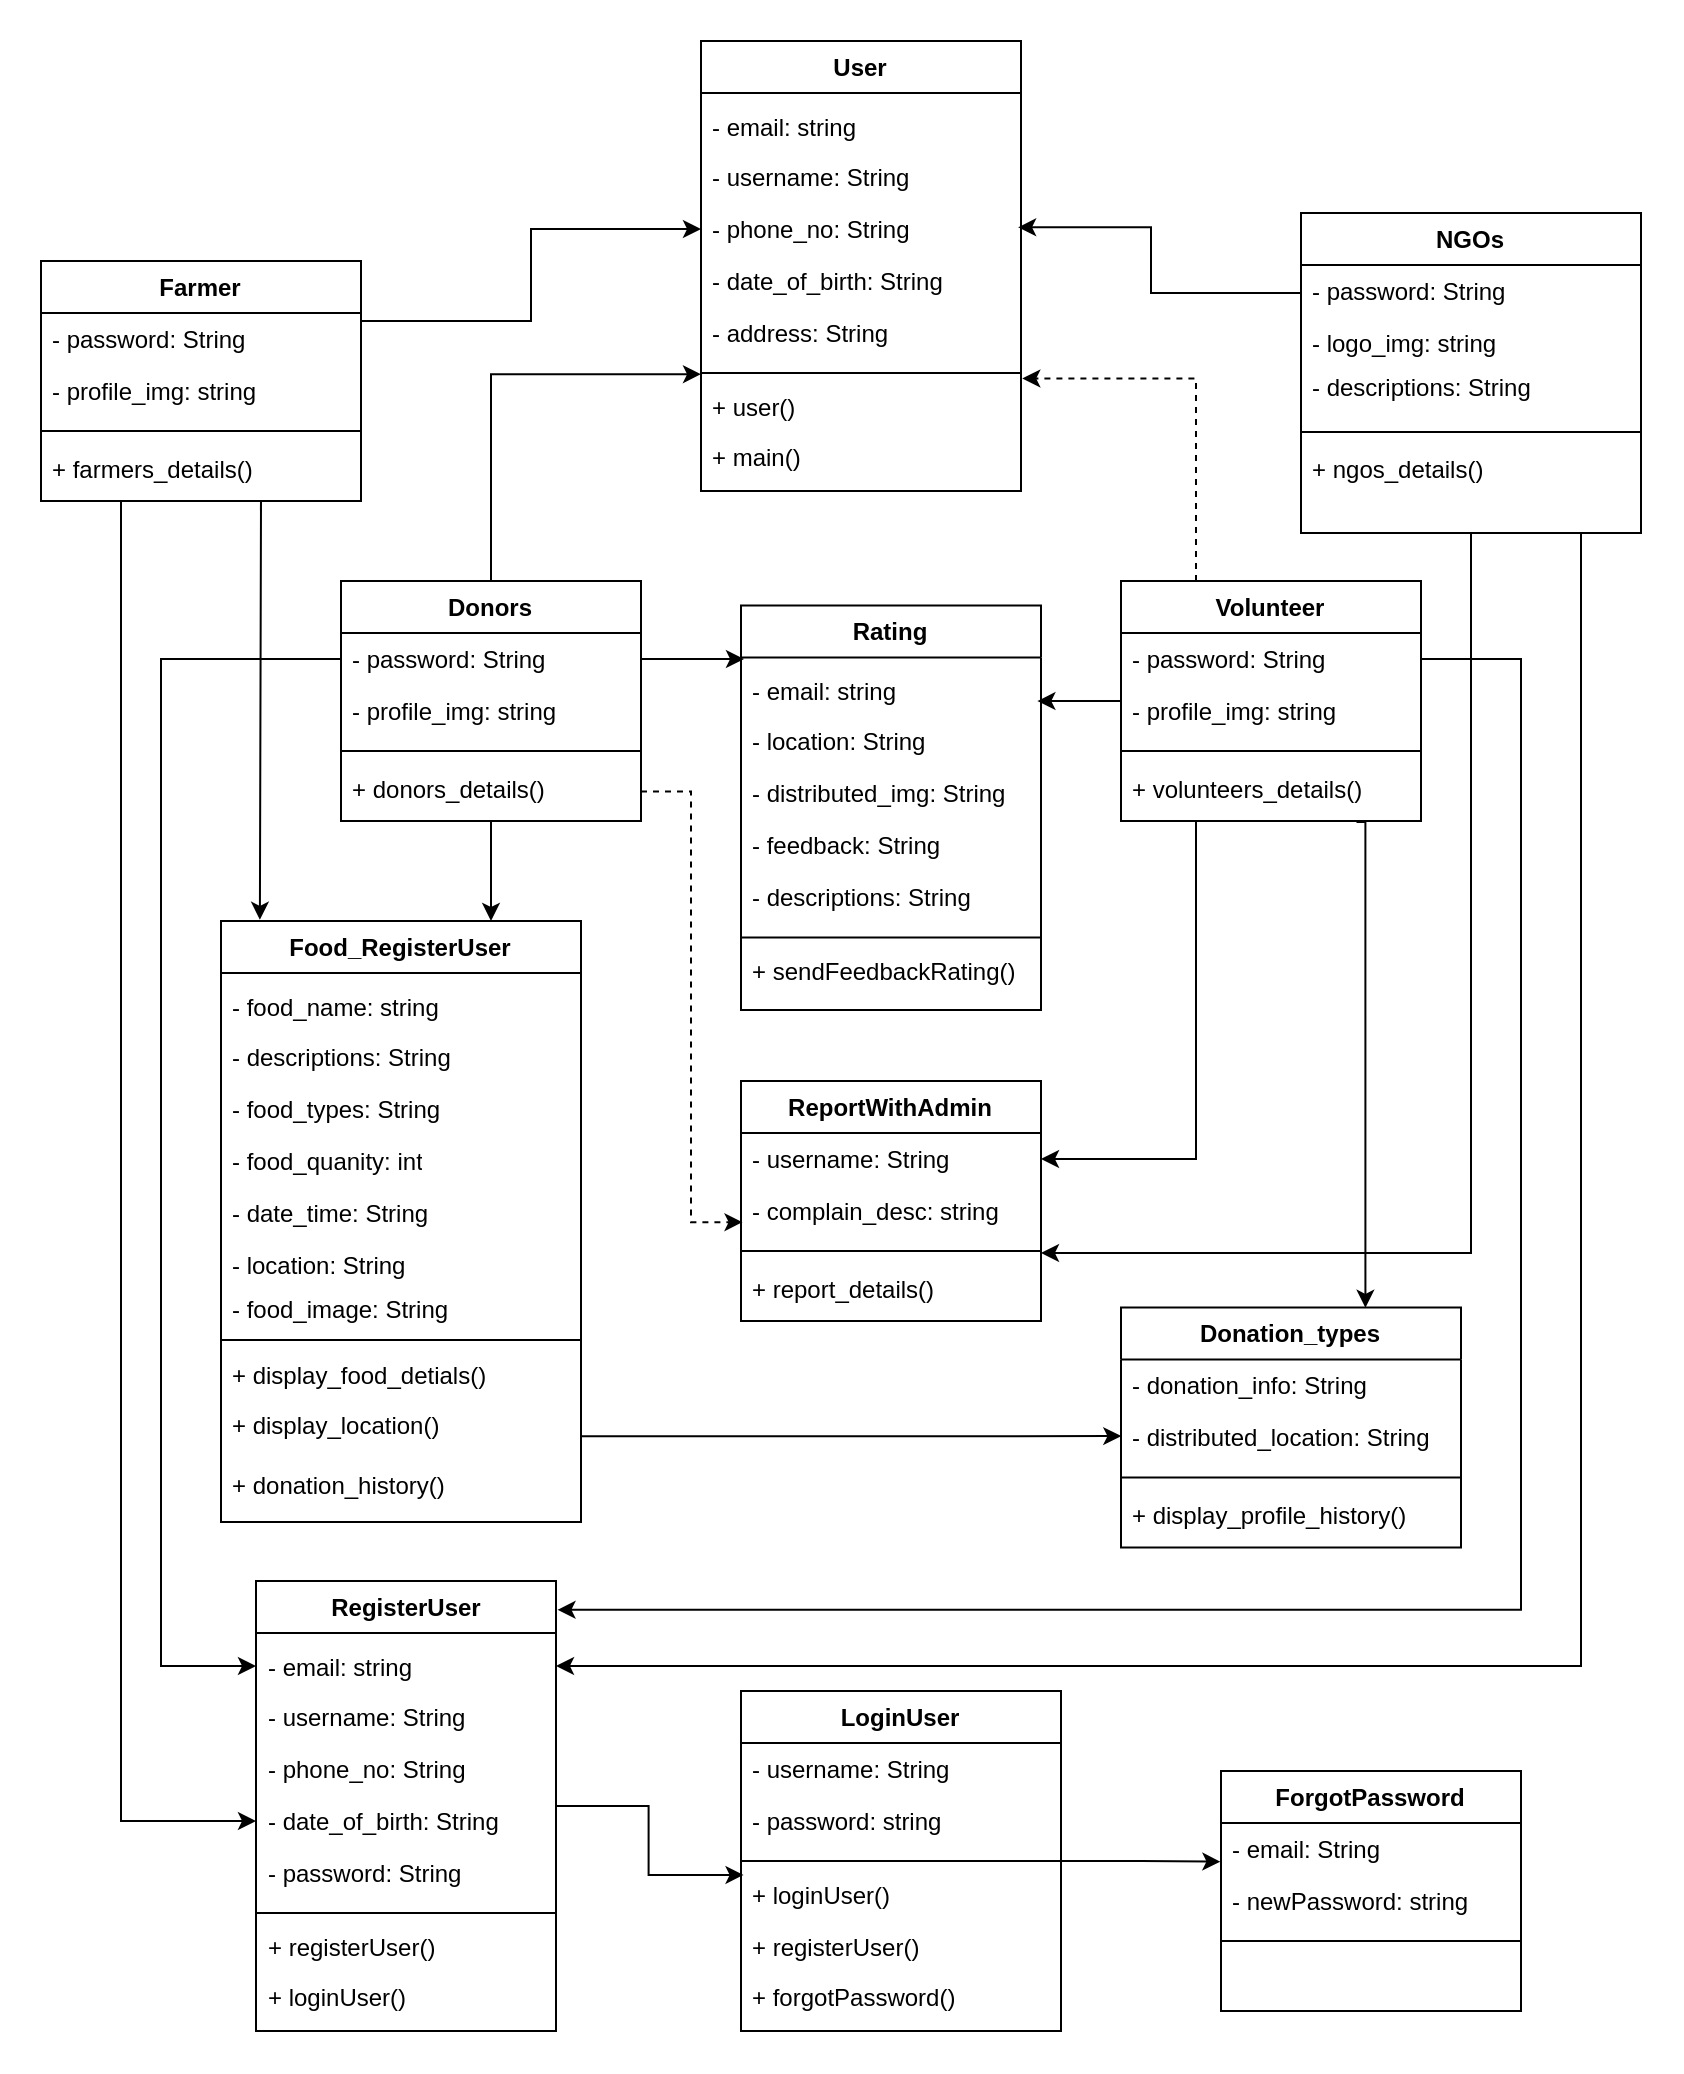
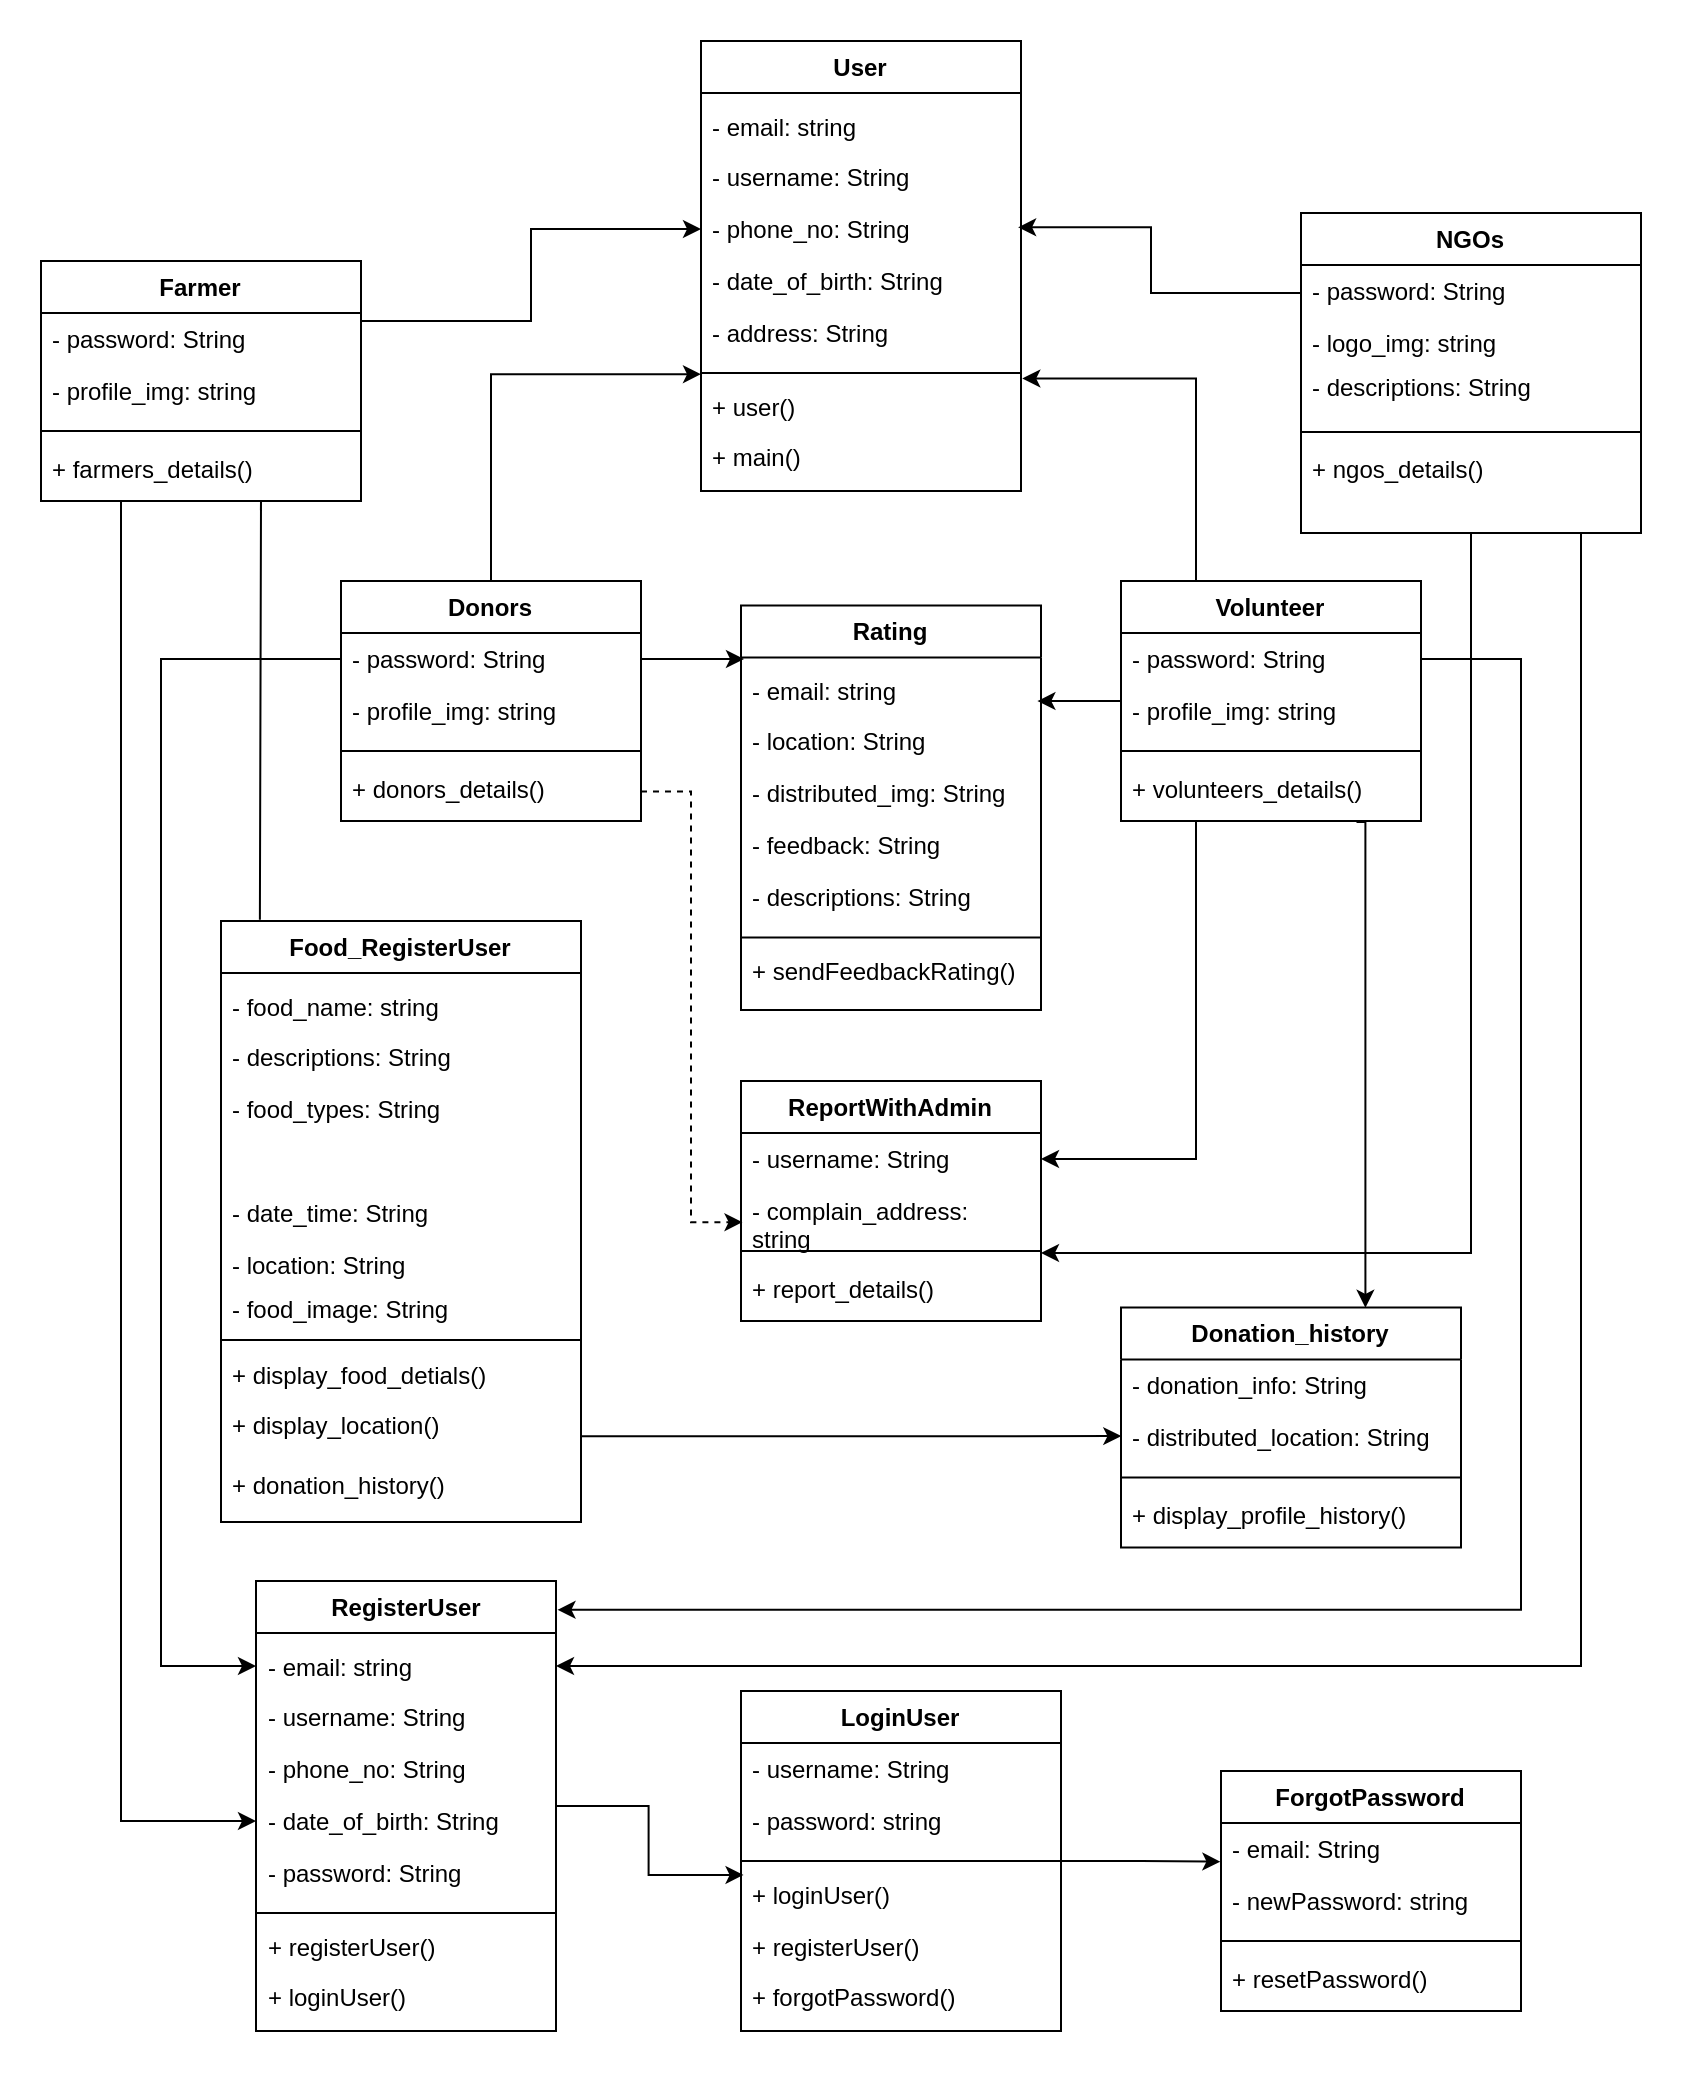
edge "Volunteer" -> "+ user()": style dashed -> solid
edge "Donors" -> "Food_RegisterUser": removed
edge "+ farmers_details()" -> "Food_RegisterUser": arrowhead classic -> none
node "- food_quanity: int": removed
node "- complain_desc: string": label "- complain_desc: string" -> "- complain_address: string"
node "Donation_types": label "Donation_types" -> "Donation_history"
node "+ resetPassword()": added
